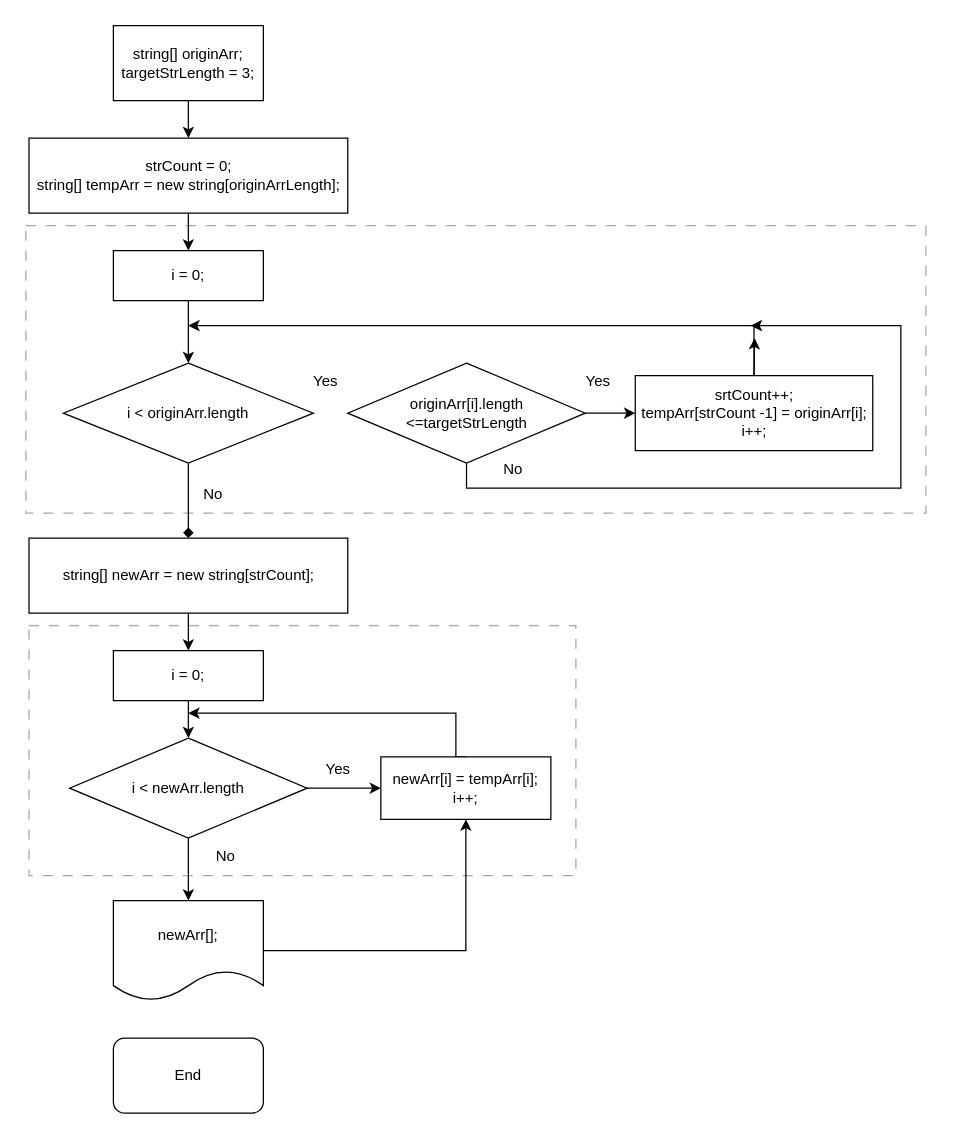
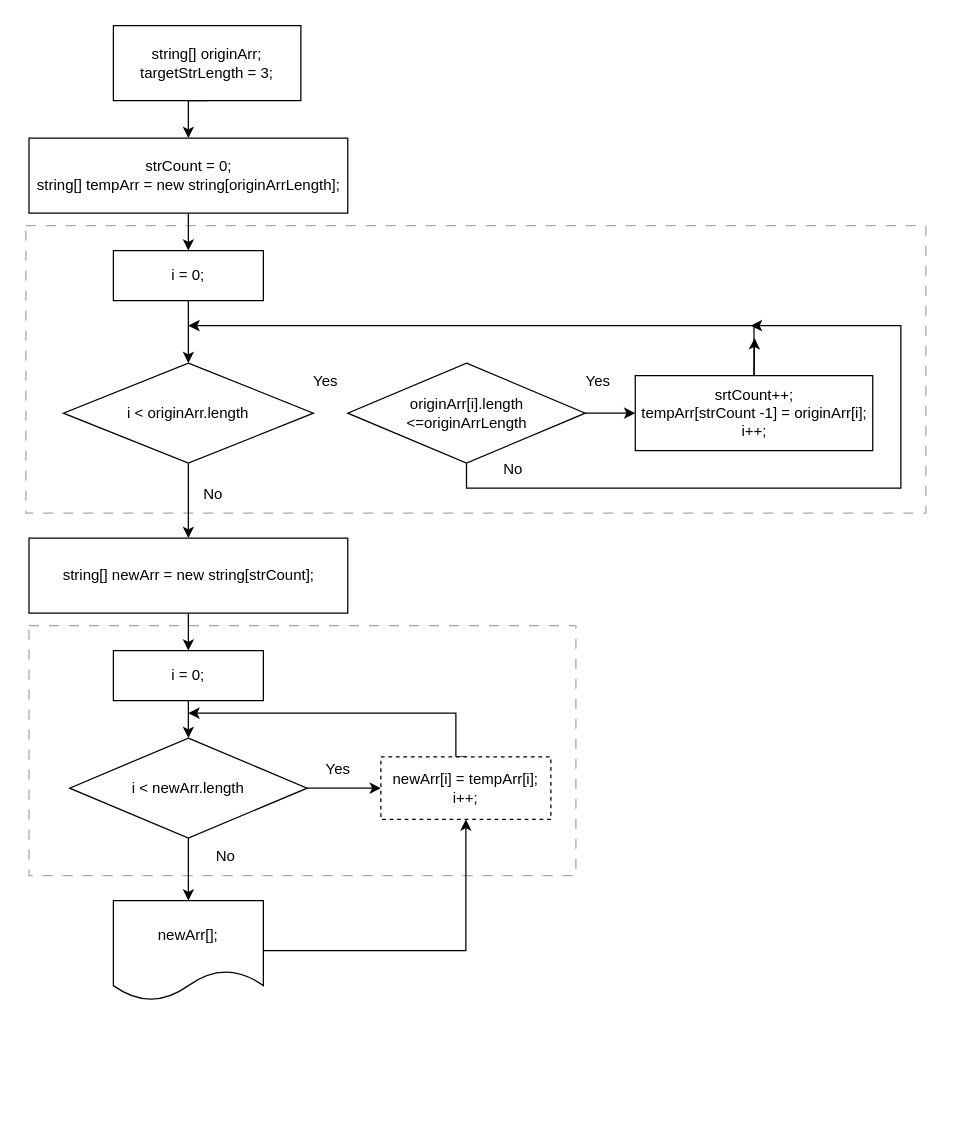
node "string[] originArr; targetStrLength = 3;": size 150x75 -> 188x75
node "originArr[i].length <=targetStrLength": label "originArr[i].length <=targetStrLength" -> "originArr[i].length <=originArrLength"
edge "i < originArr.length" -> "string[] newArr = new string[strCount];": arrowhead diamond -> classic
node "newArr[i] = tempArr[i]; i++;": style solid -> dashed
node "End": removed
